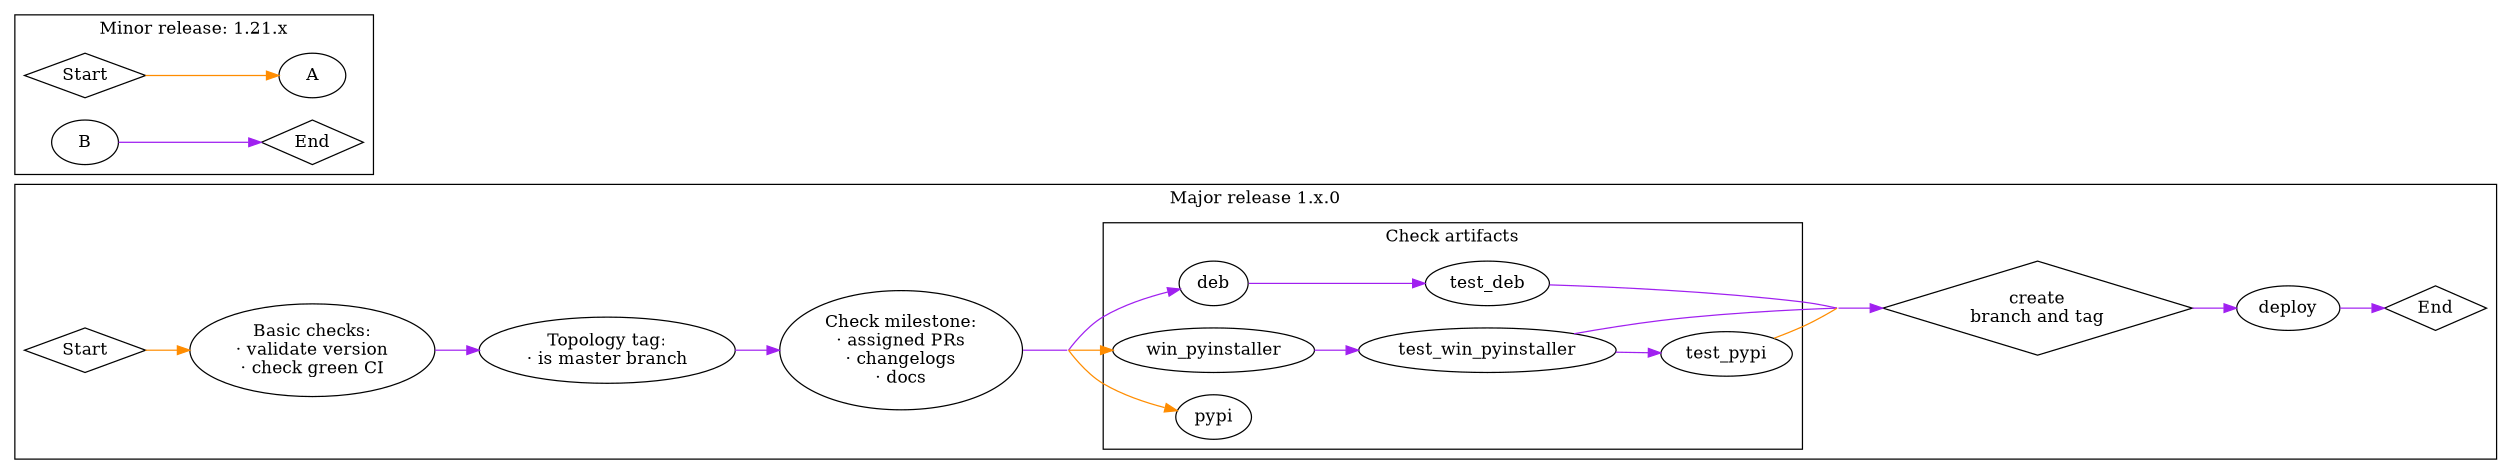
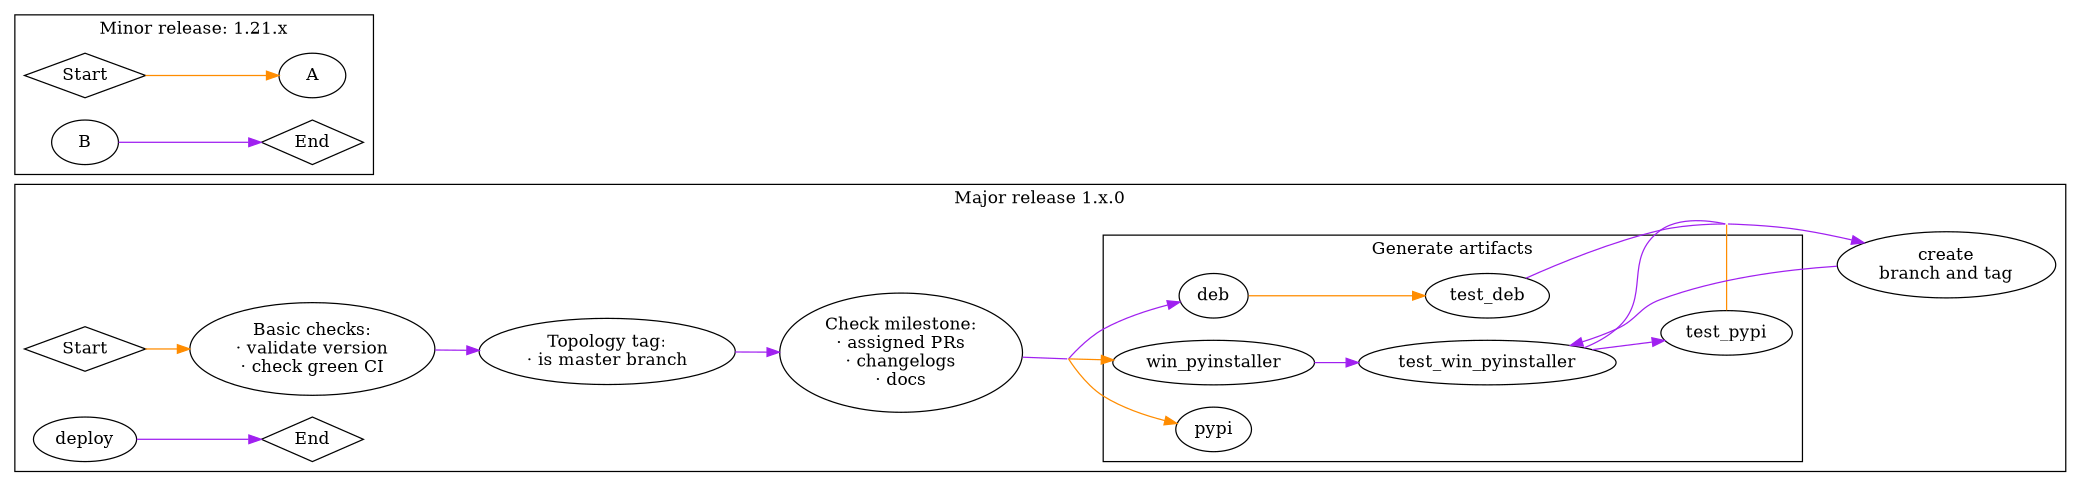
cluster "Check artifacts": label "Check artifacts" -> "Generate artifacts"
edge "deb" -> "test_deb": color purple -> darkorange
node "create branch and tag": shape diamond -> ellipse
edge "create branch and tag" -> "deploy": now "create branch and tag" -> "test_win_pyinstaller"
